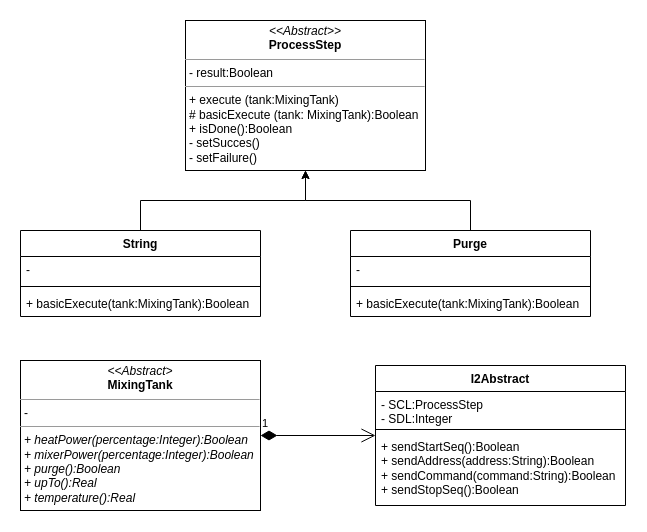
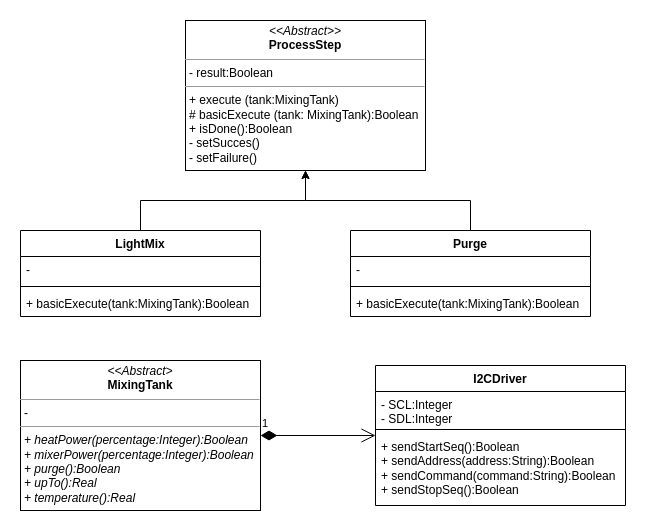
node "String": label "String" -> "LightMix"
node "I2Abstract": label "I2Abstract" -> "I2CDriver"
node "- SCL:ProcessStep - SDL:Integer": label "- SCL:ProcessStep - SDL:Integer" -> "- SCL:Integer - SDL:Integer"
